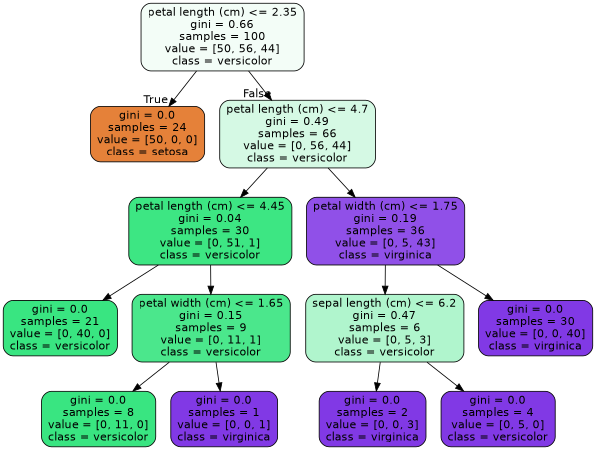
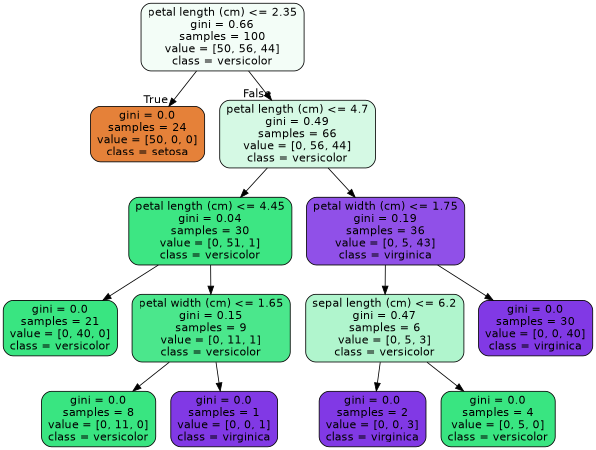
node "gini = 0.0 samples = 4 value = [0, 5, 0] class = versicolor": fillcolor #8139e5 -> #39e581
